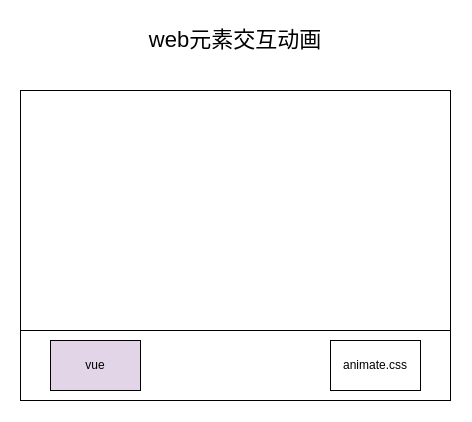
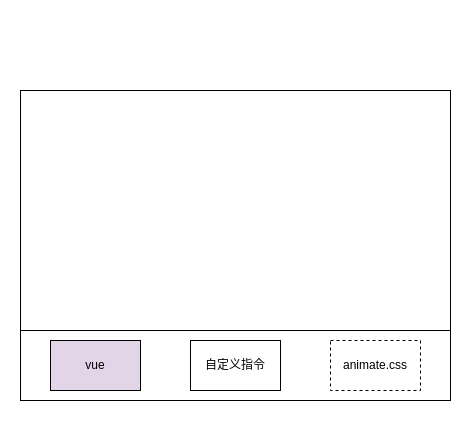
node "web元素交互动画": removed
node "自定义指令": added
node "animate.css": style solid -> dashed
